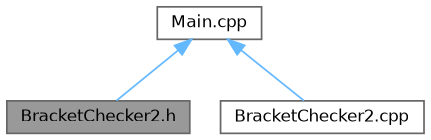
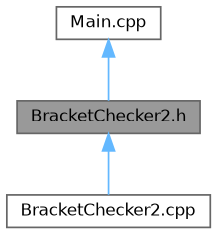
edge "BracketChecker2.cpp" -> "Main.cpp": now "BracketChecker2.cpp" -> "BracketChecker2.h"
